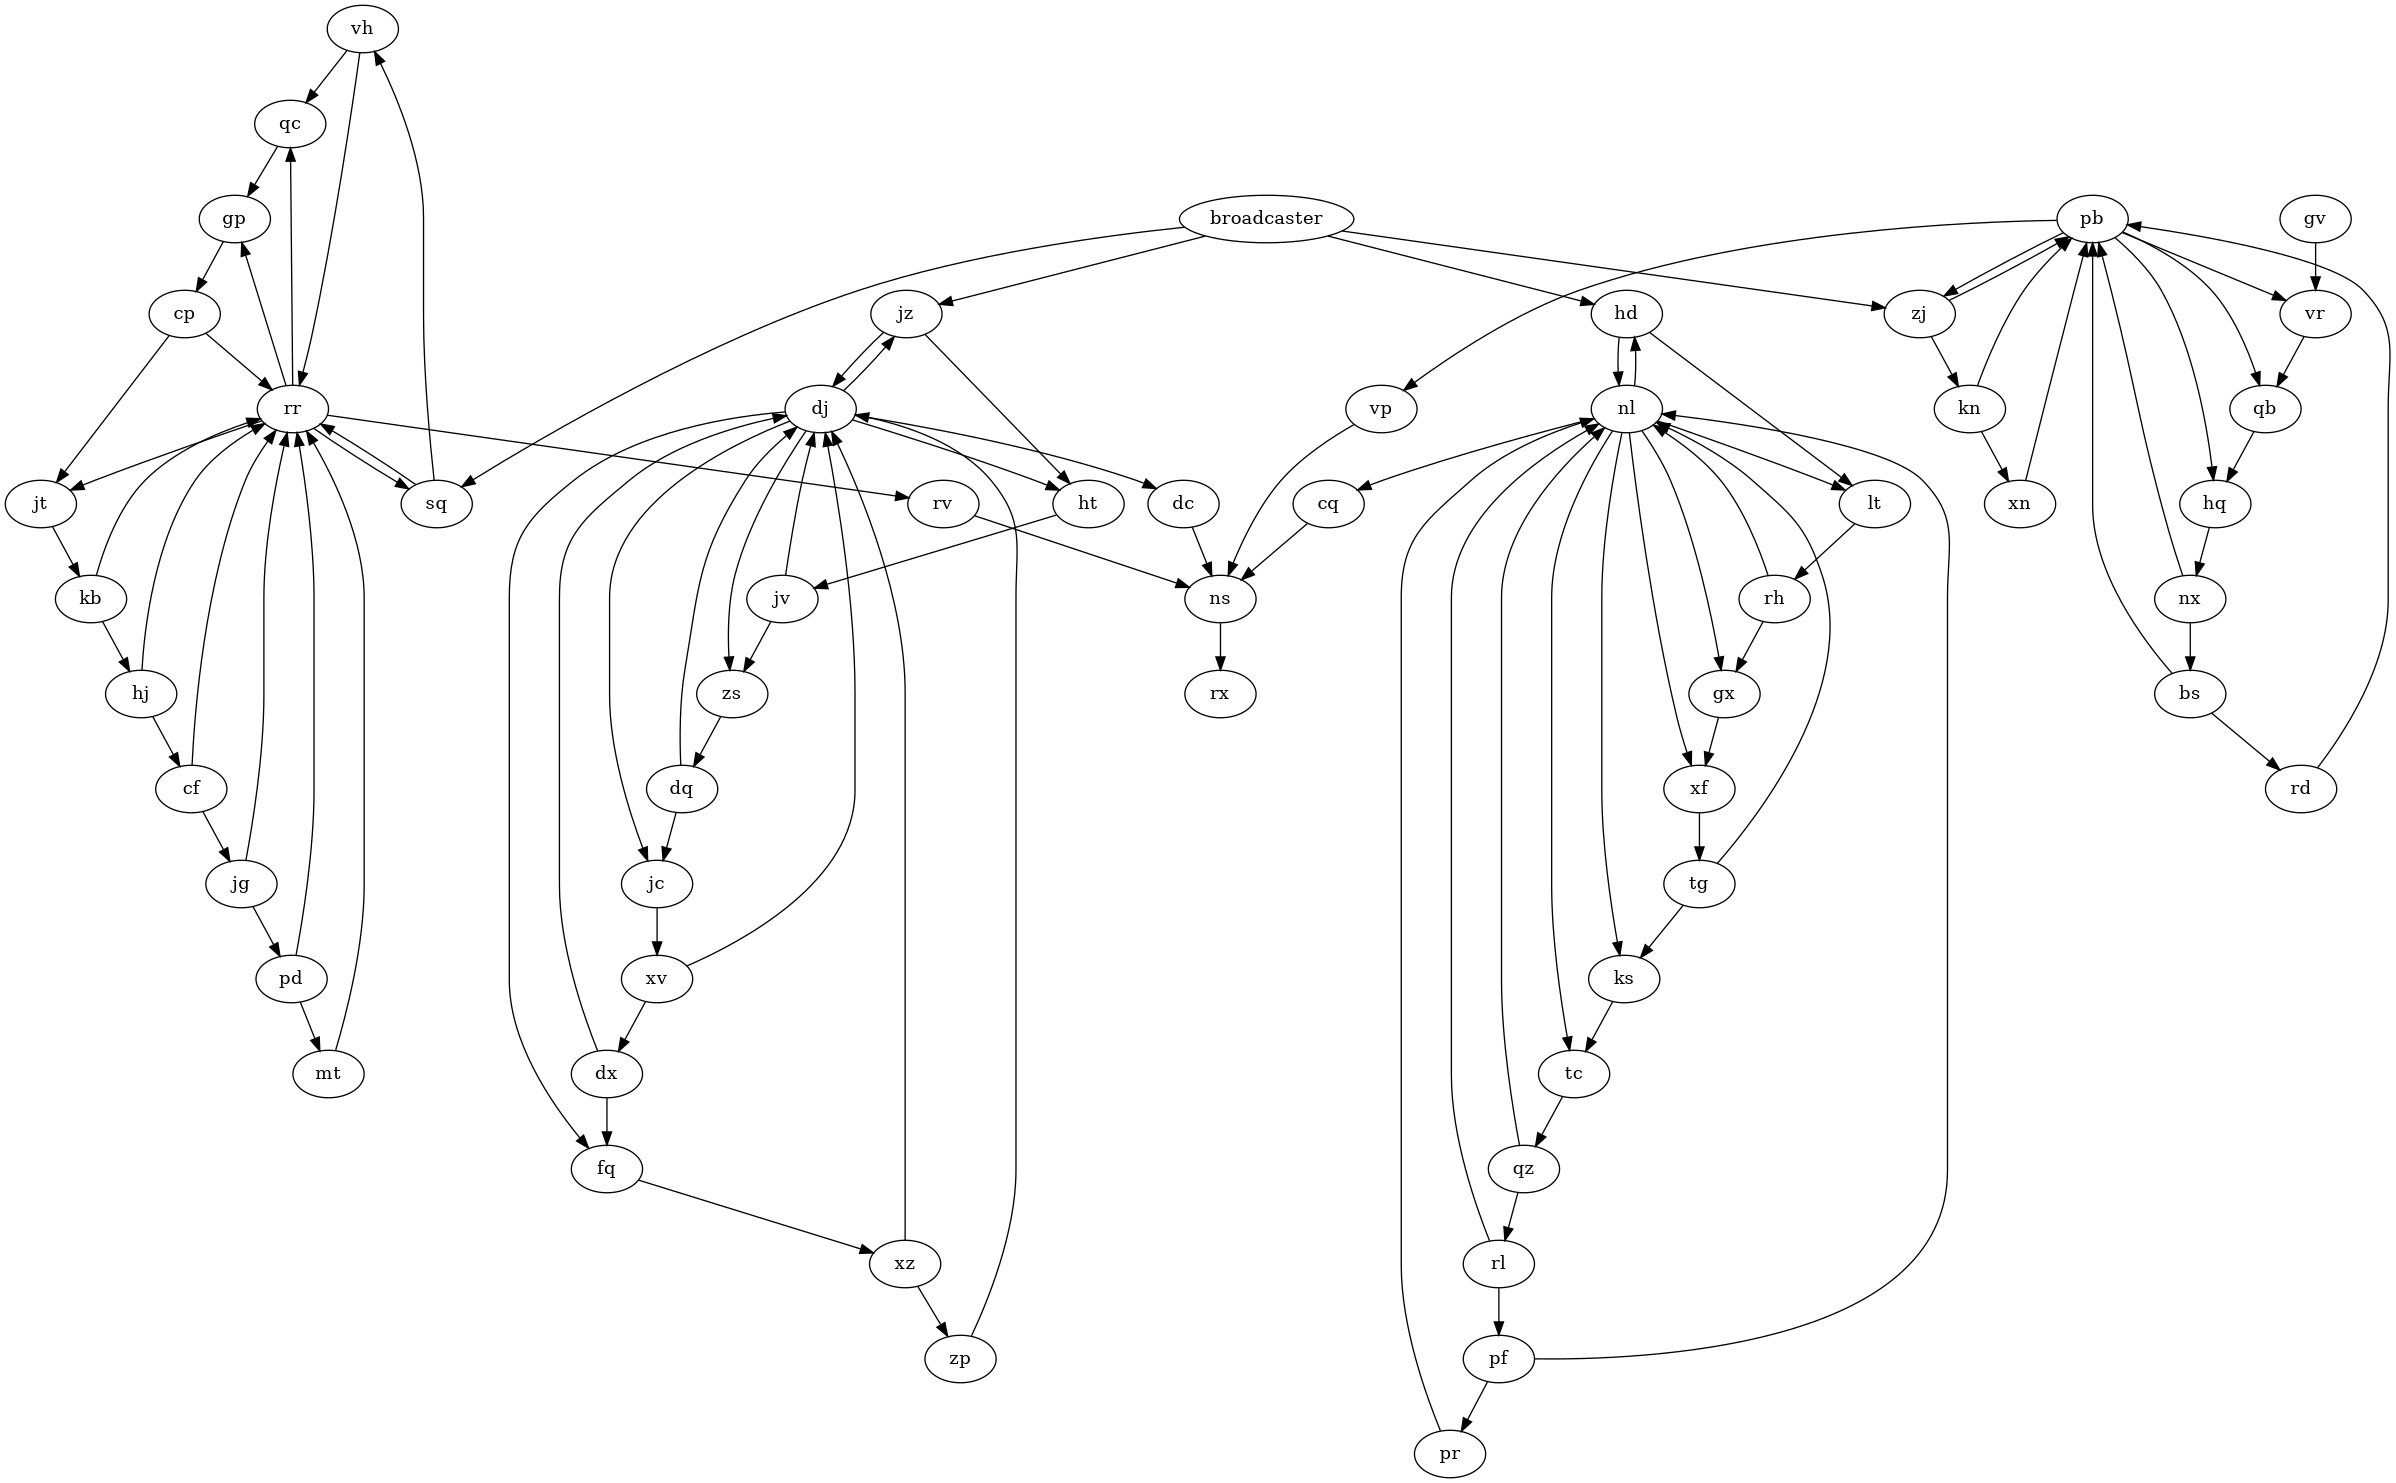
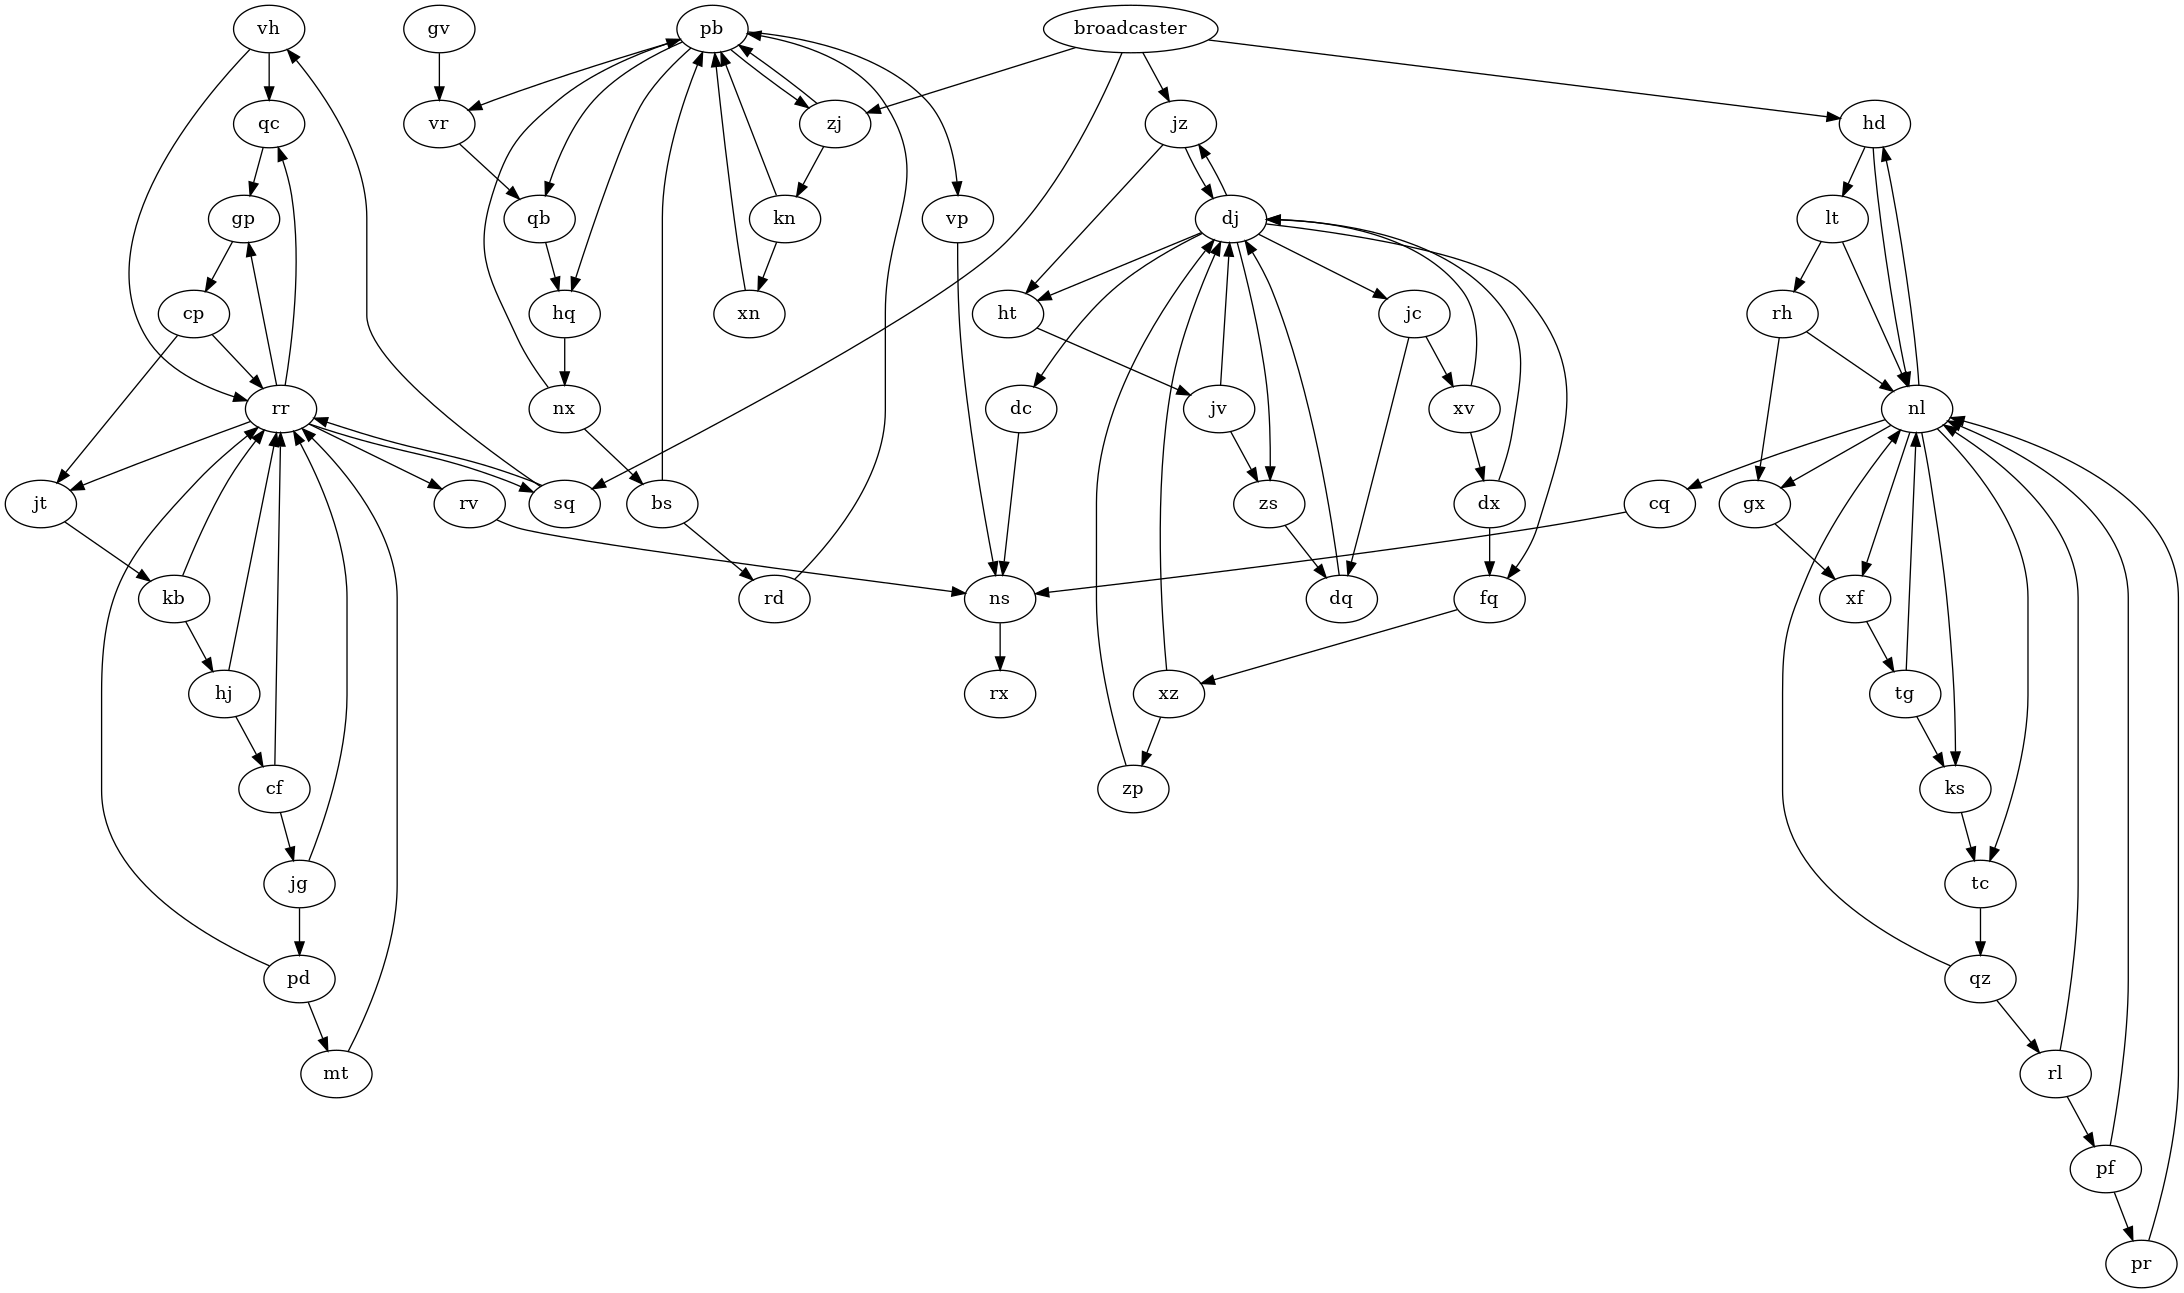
edge "nl" -> "lt": reversed
edge "dq" -> "jc": reversed
